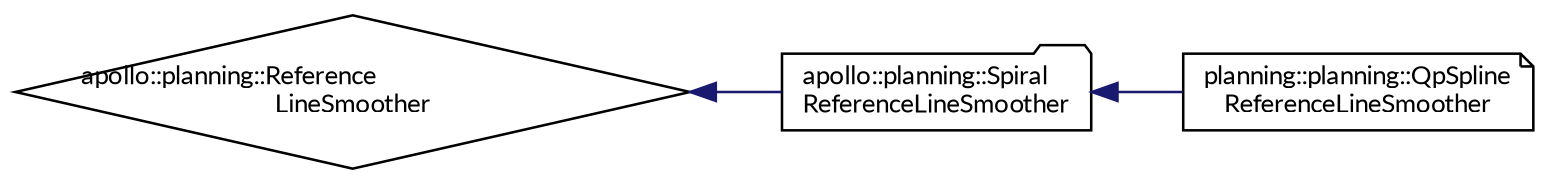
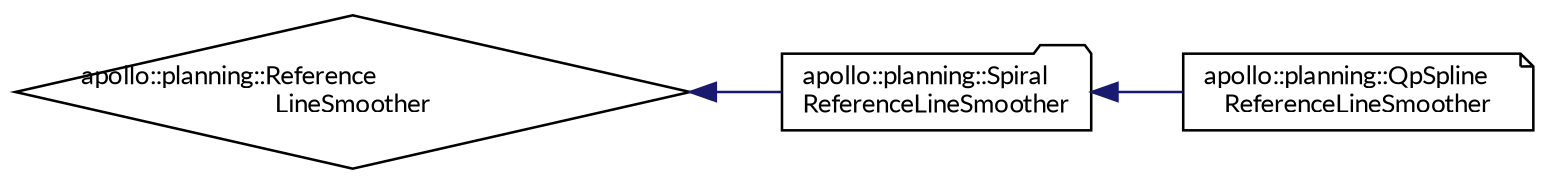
node "planning::planning::QpSpline ReferenceLineSmoother": label "planning::planning::QpSpline ReferenceLineSmoother" -> "apollo::planning::QpSpline ReferenceLineSmoother"
